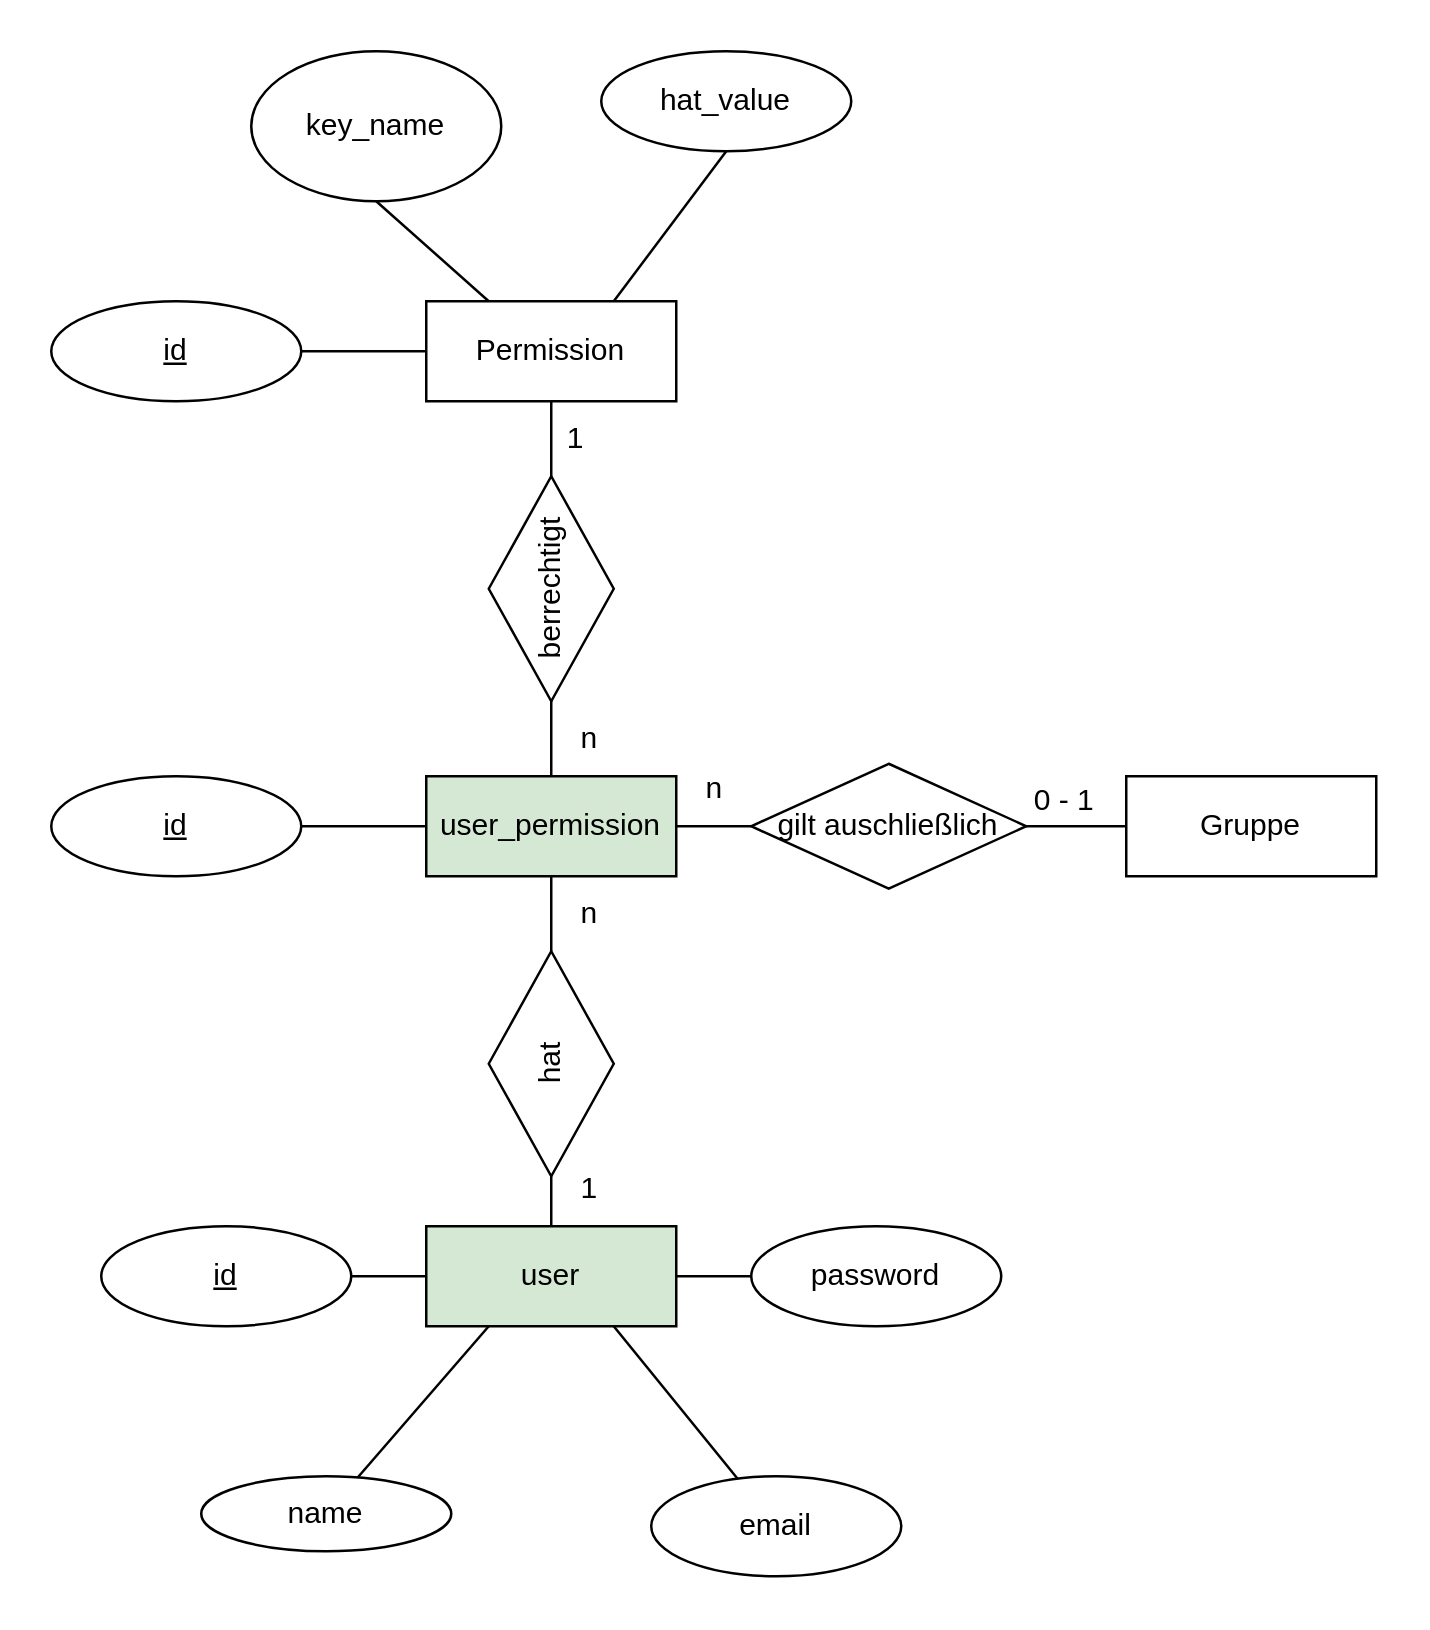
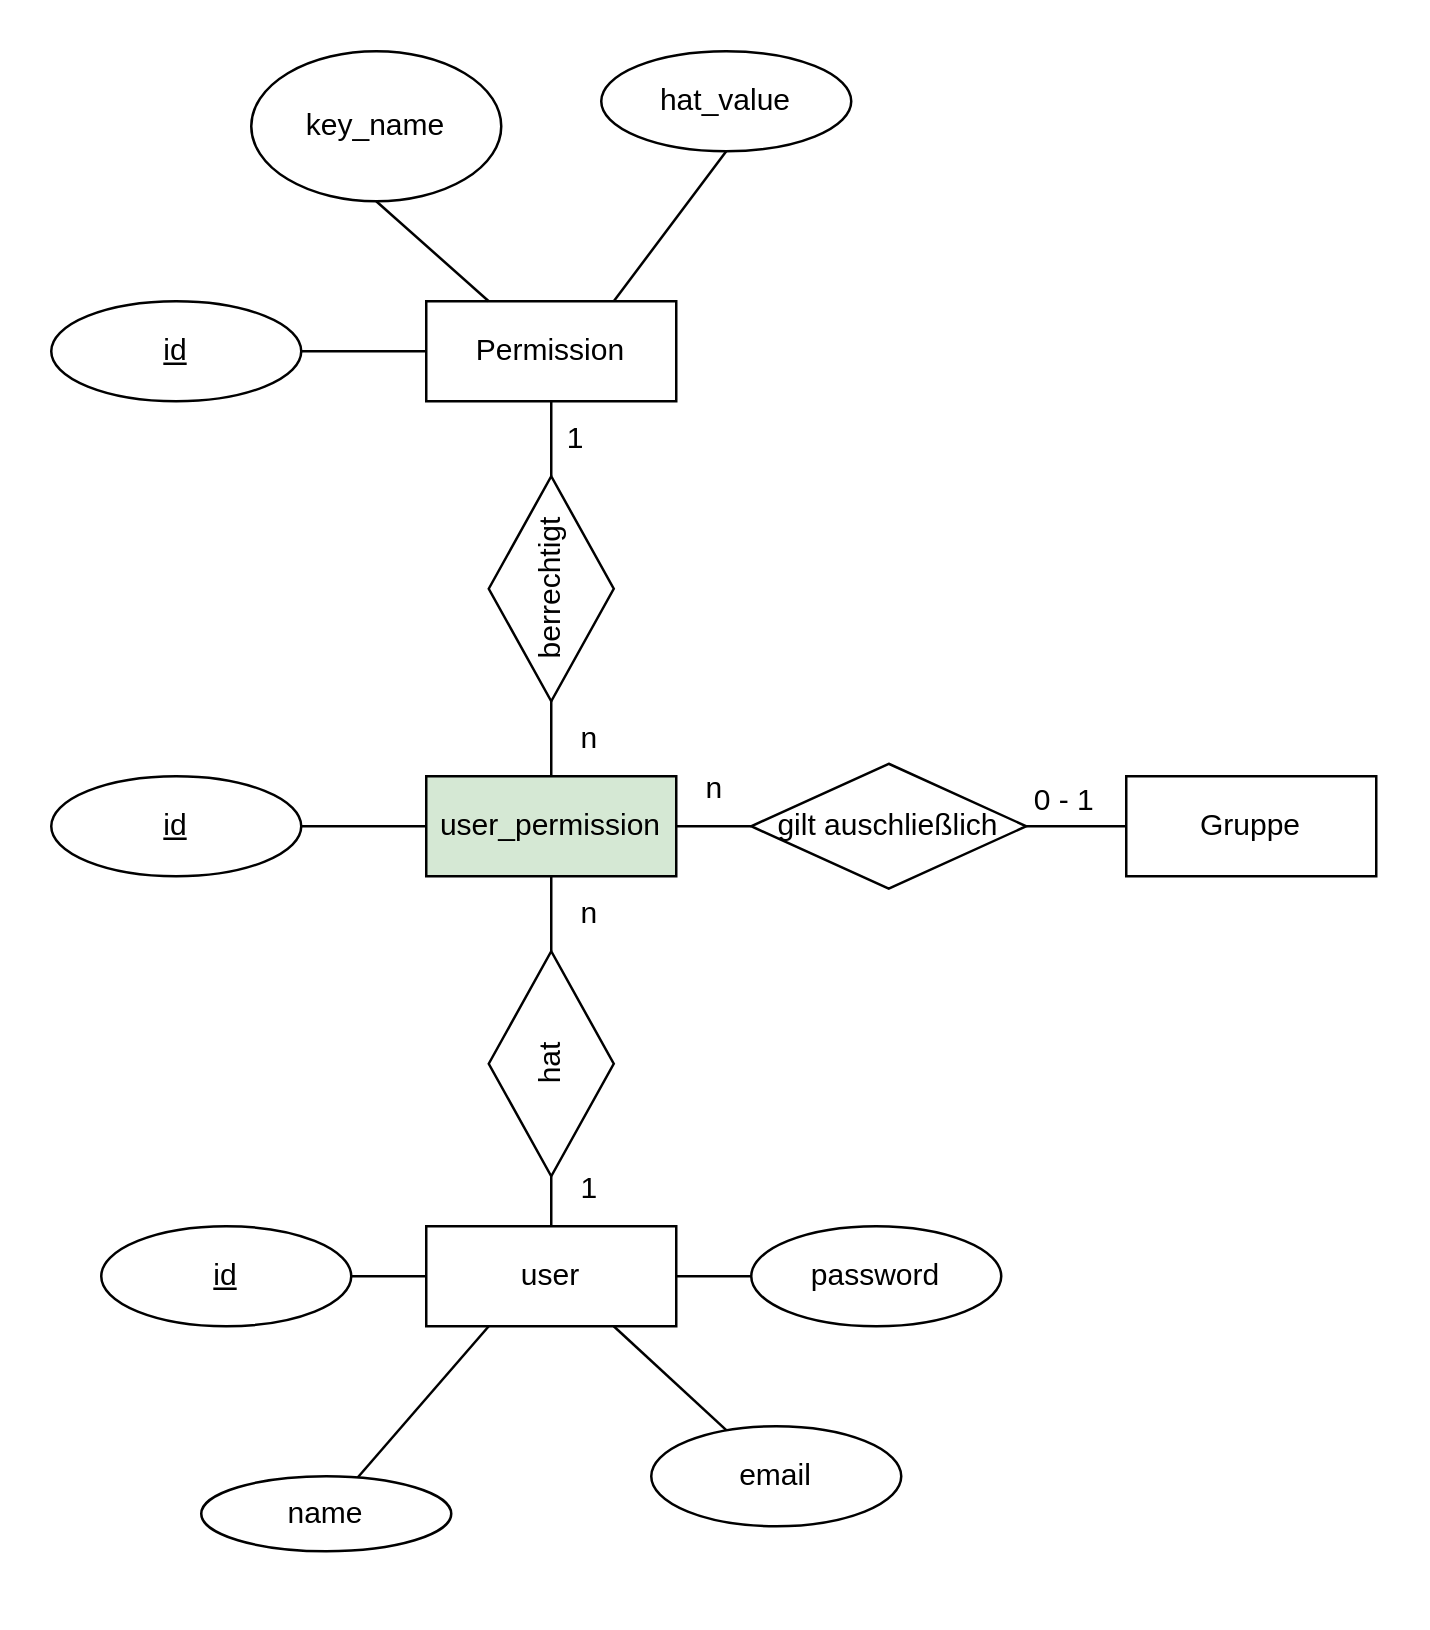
node "user": fillcolor #d5e8d4 -> #ffffff
node "email": moved (776, 1526) -> (776, 1476)
